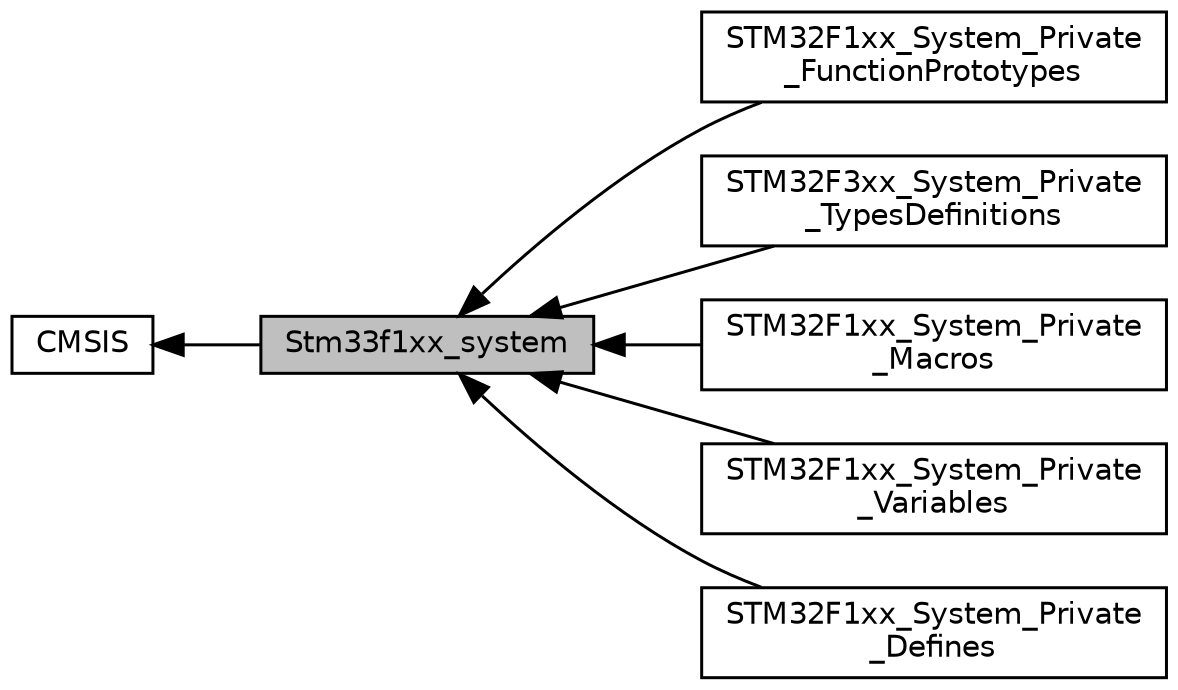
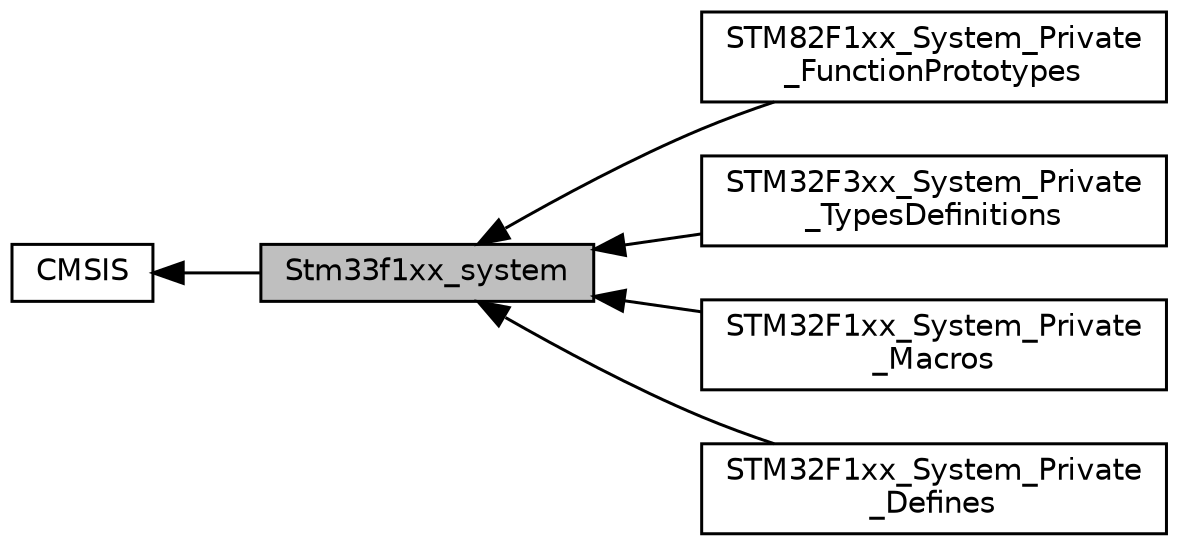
node "STM32F1xx_System_Private _FunctionPrototypes": label "STM32F1xx_System_Private _FunctionPrototypes" -> "STM82F1xx_System_Private _FunctionPrototypes"
node "STM32F1xx_System_Private _Variables": removed
